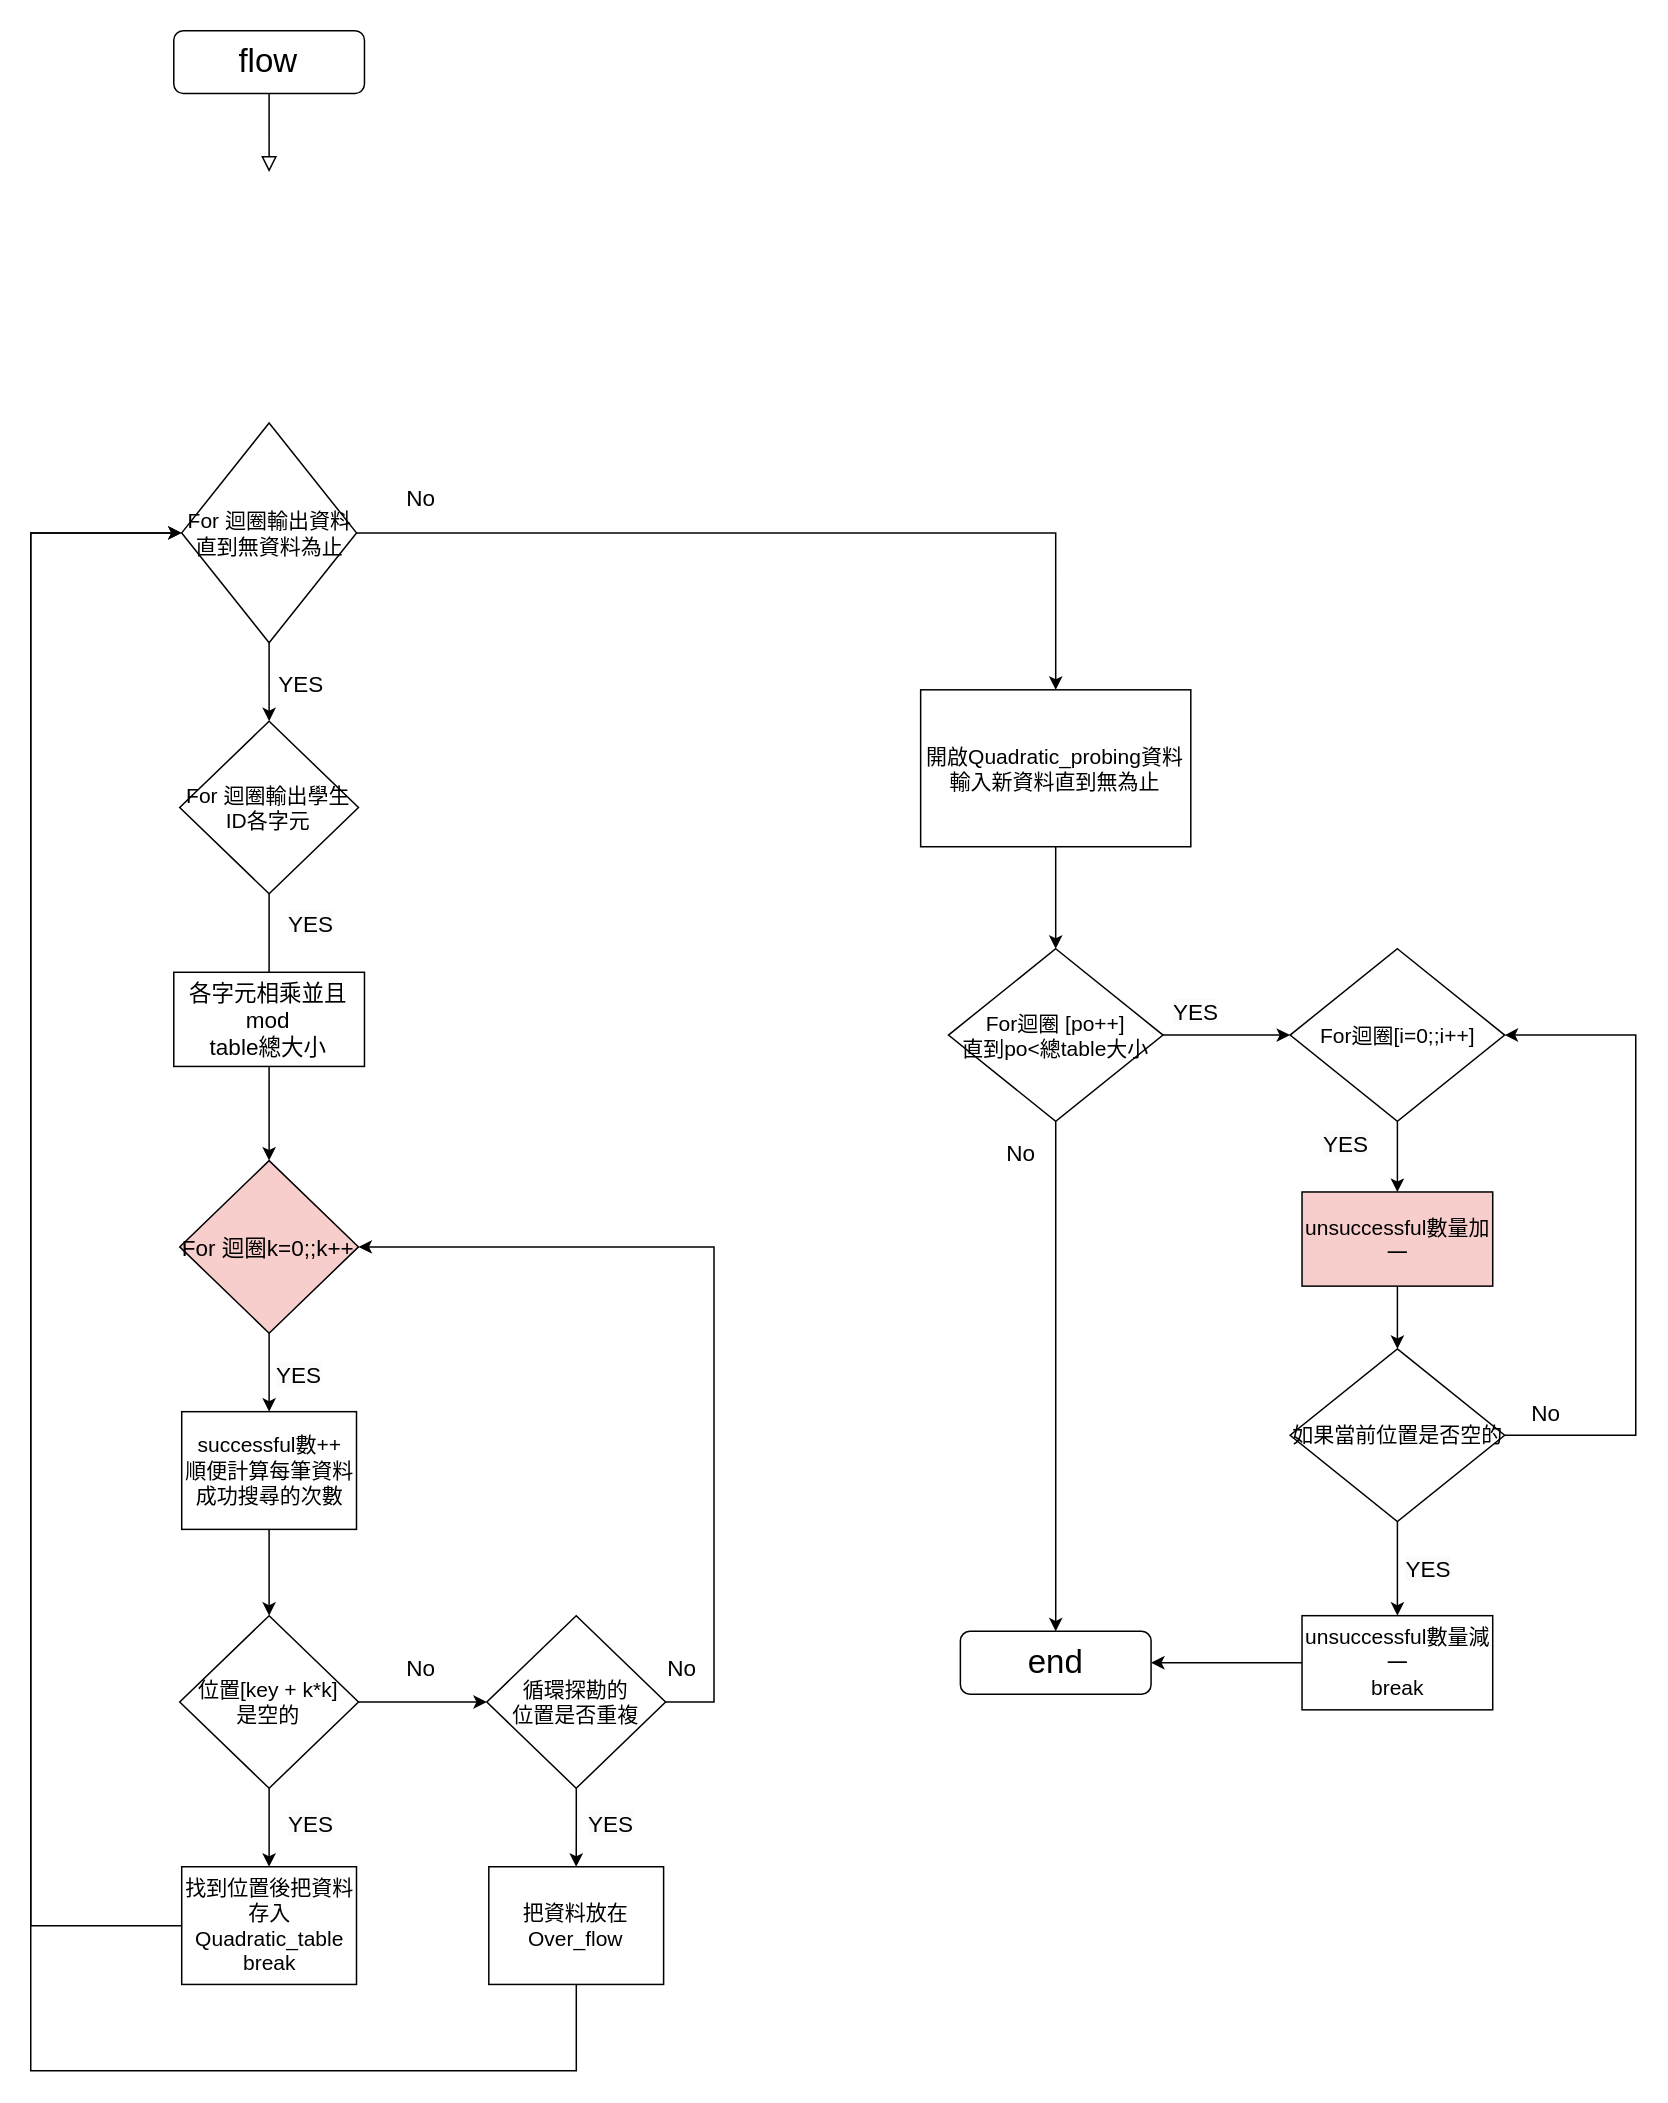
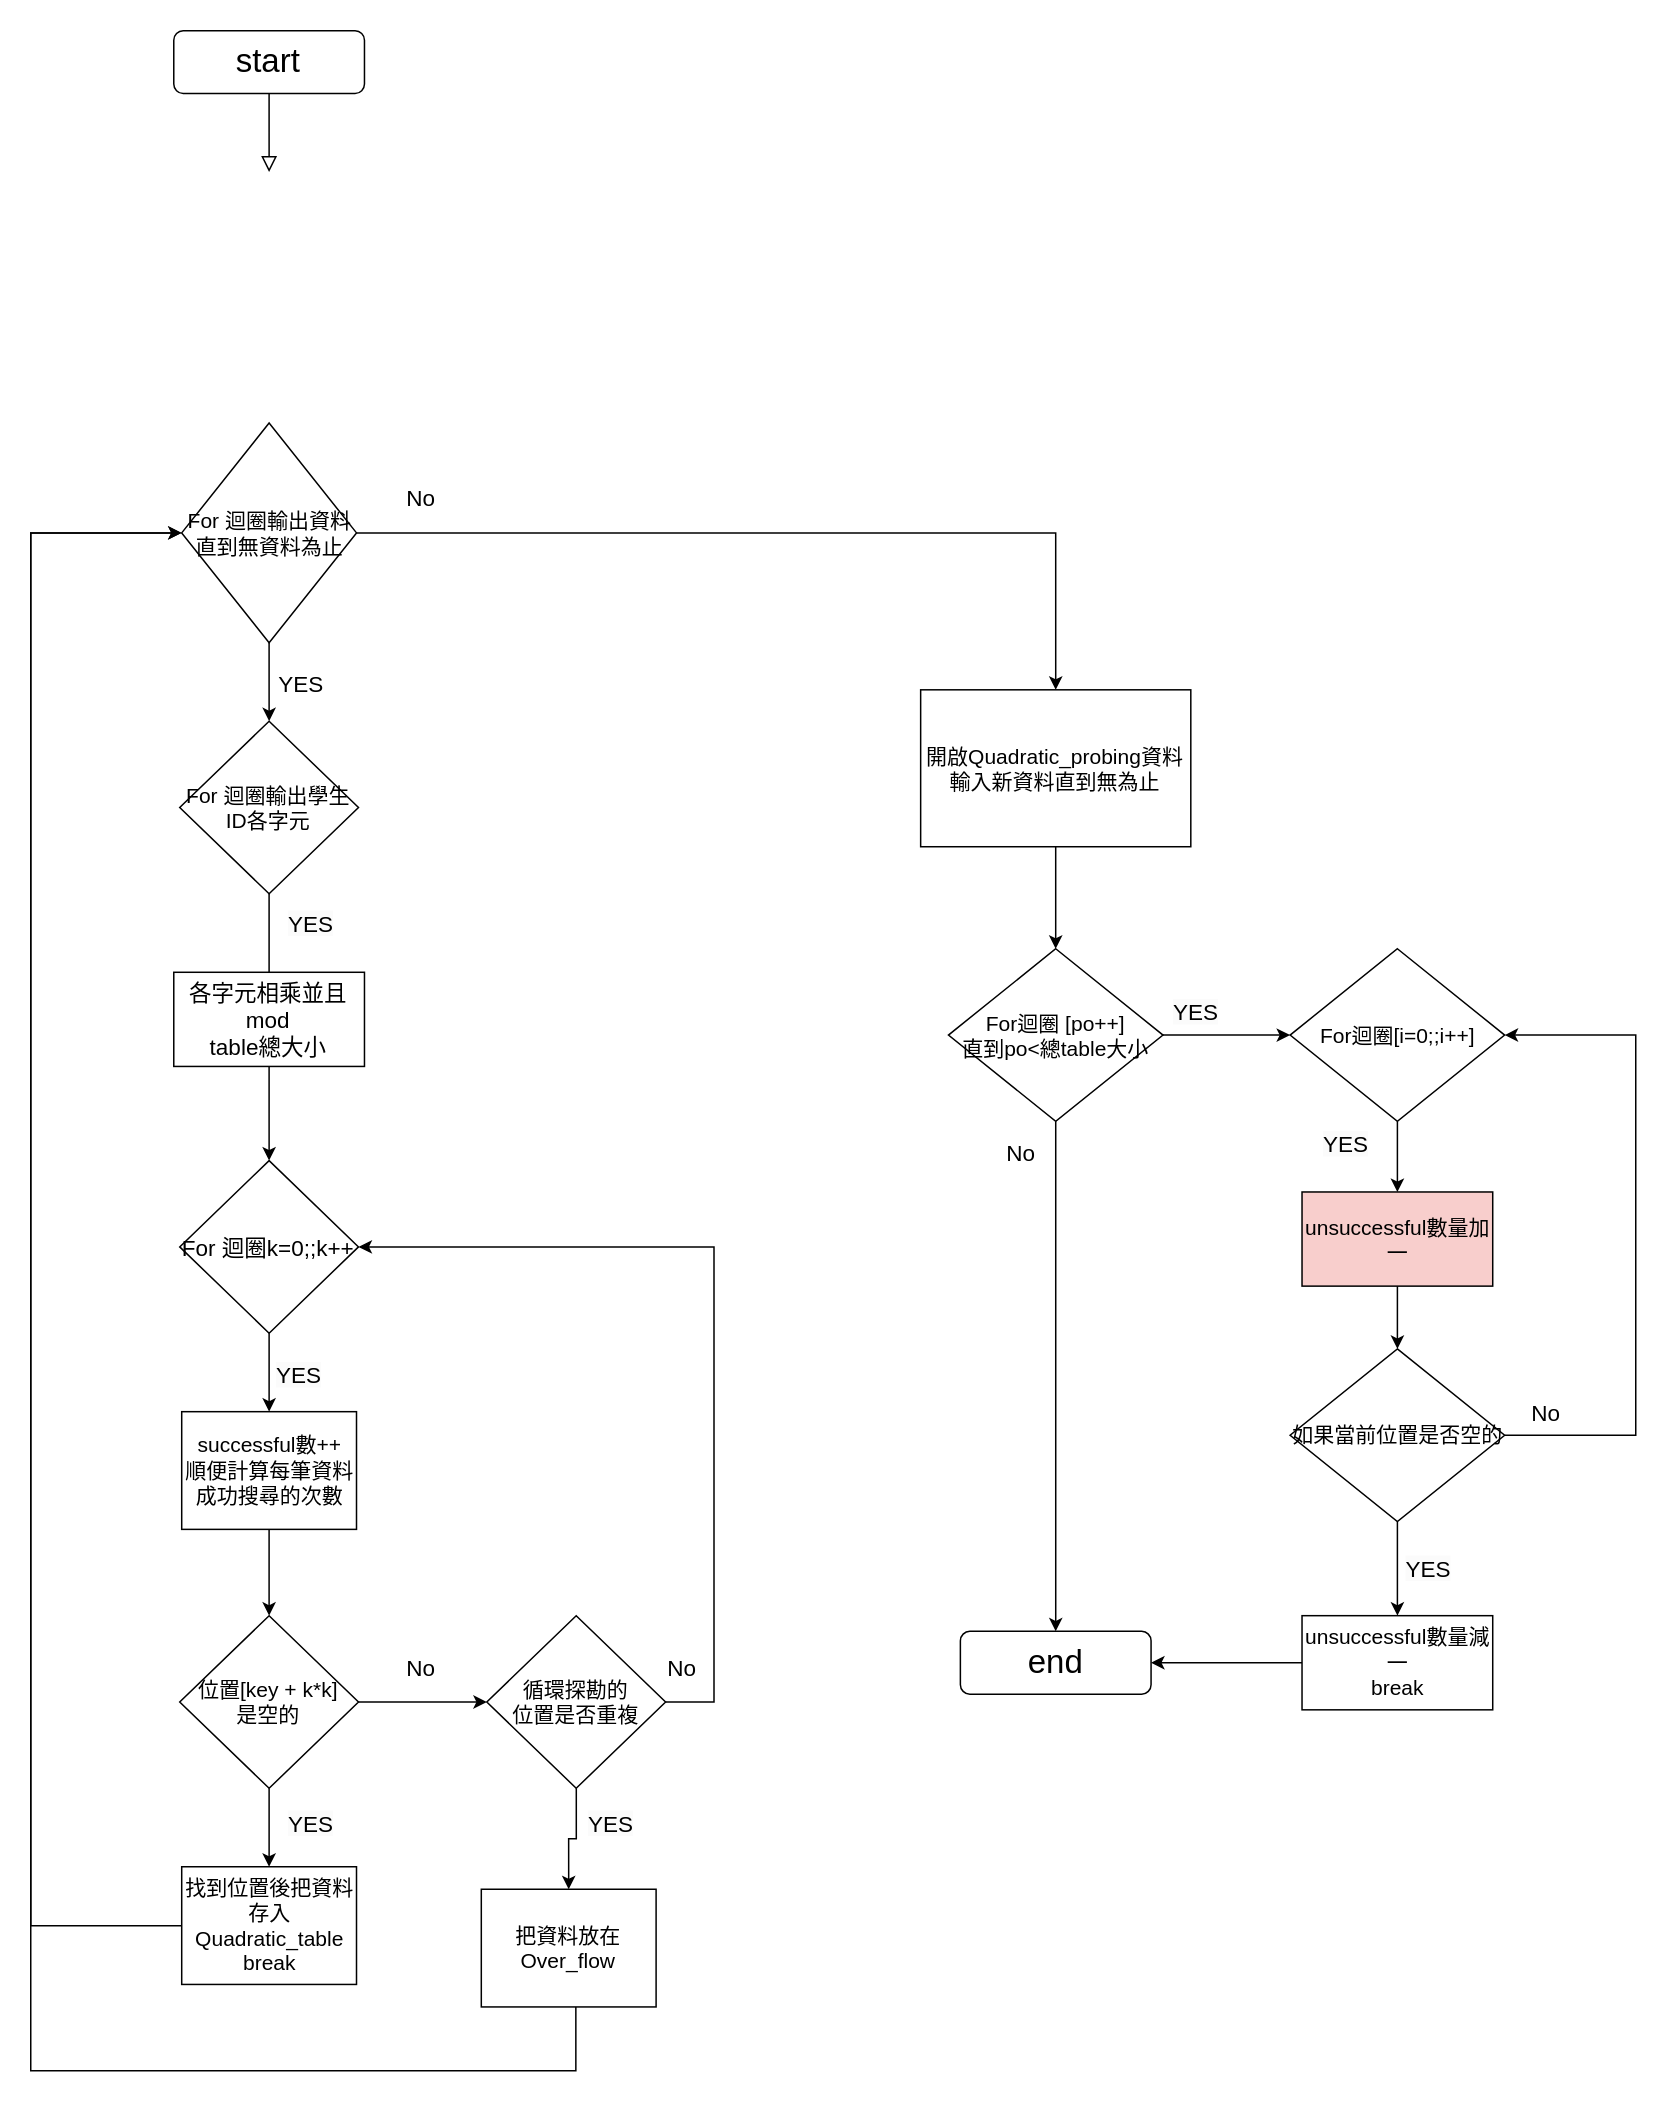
node "flow": label "flow" -> "start"
node "For 迴圈k=0;;k++": fillcolor #f8cecc -> #ffffff
node "把資料放在Over_flow": moved (576, 1926) -> (569, 1948)
